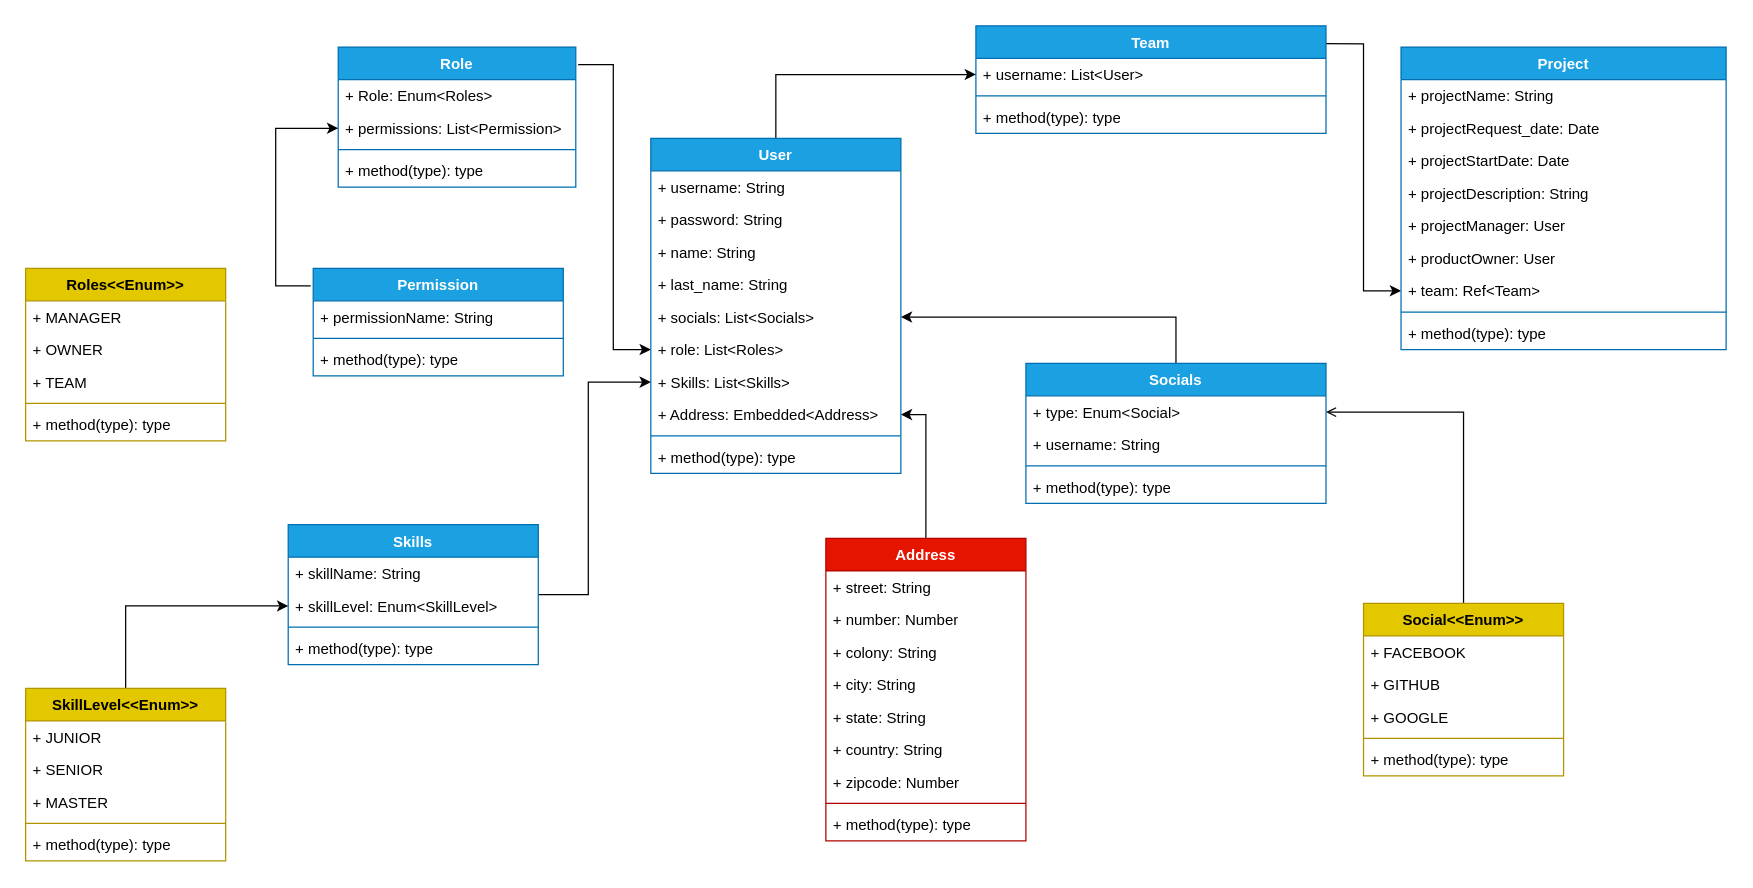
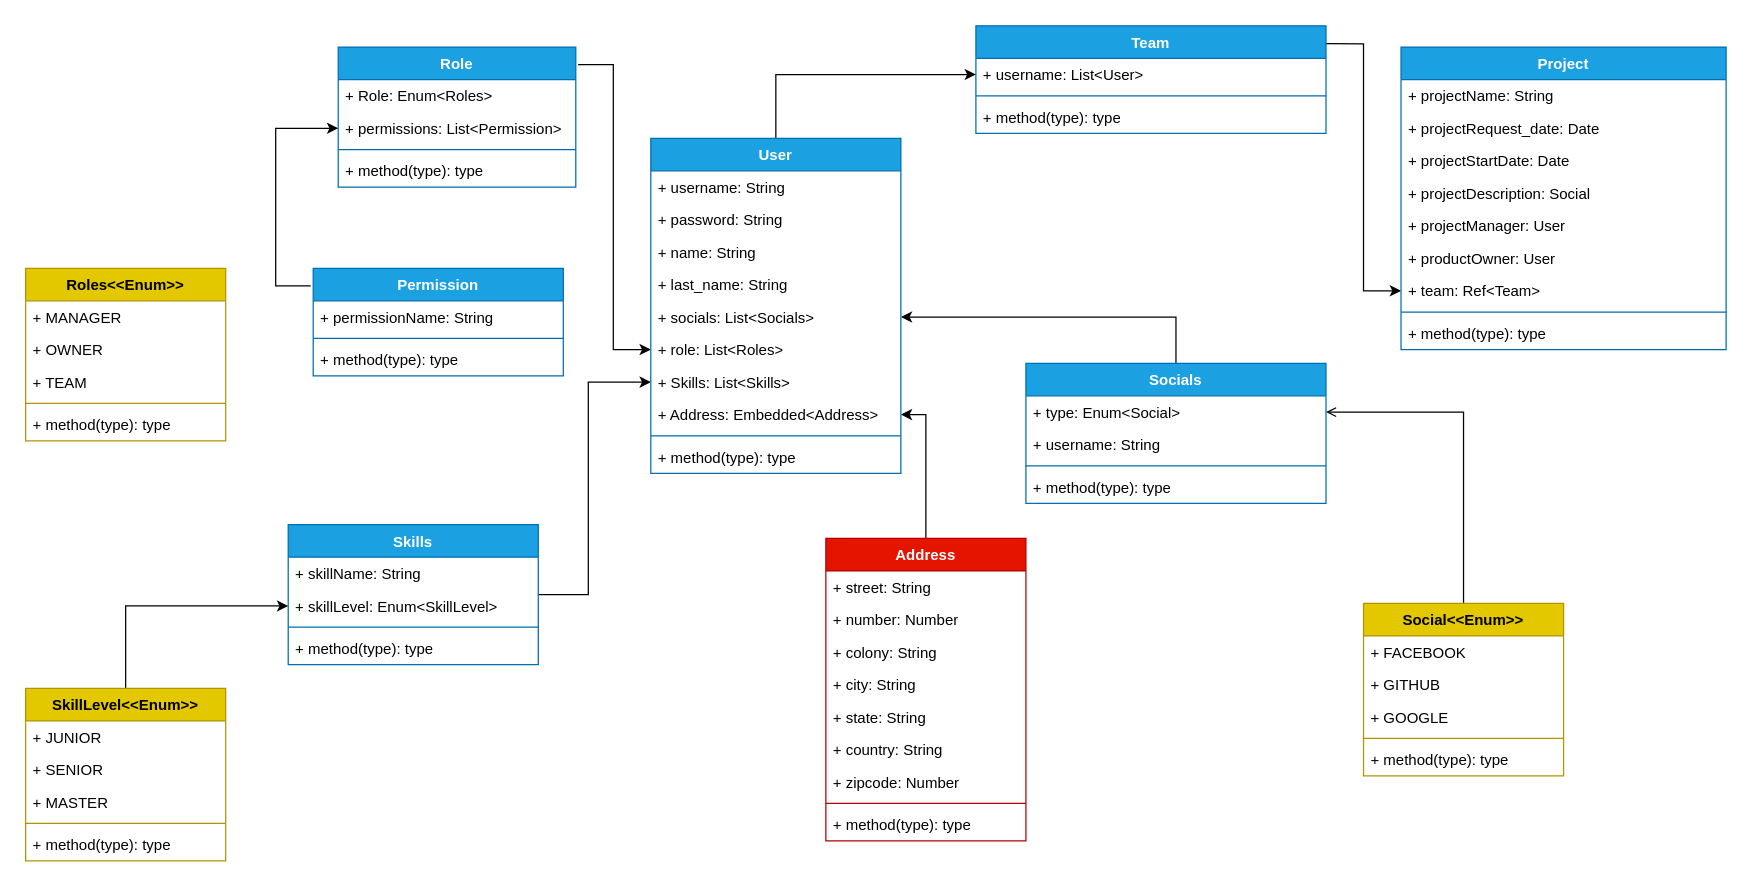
node "+ projectDescription: String": label "+ projectDescription: String" -> "+ projectDescription: Social"
